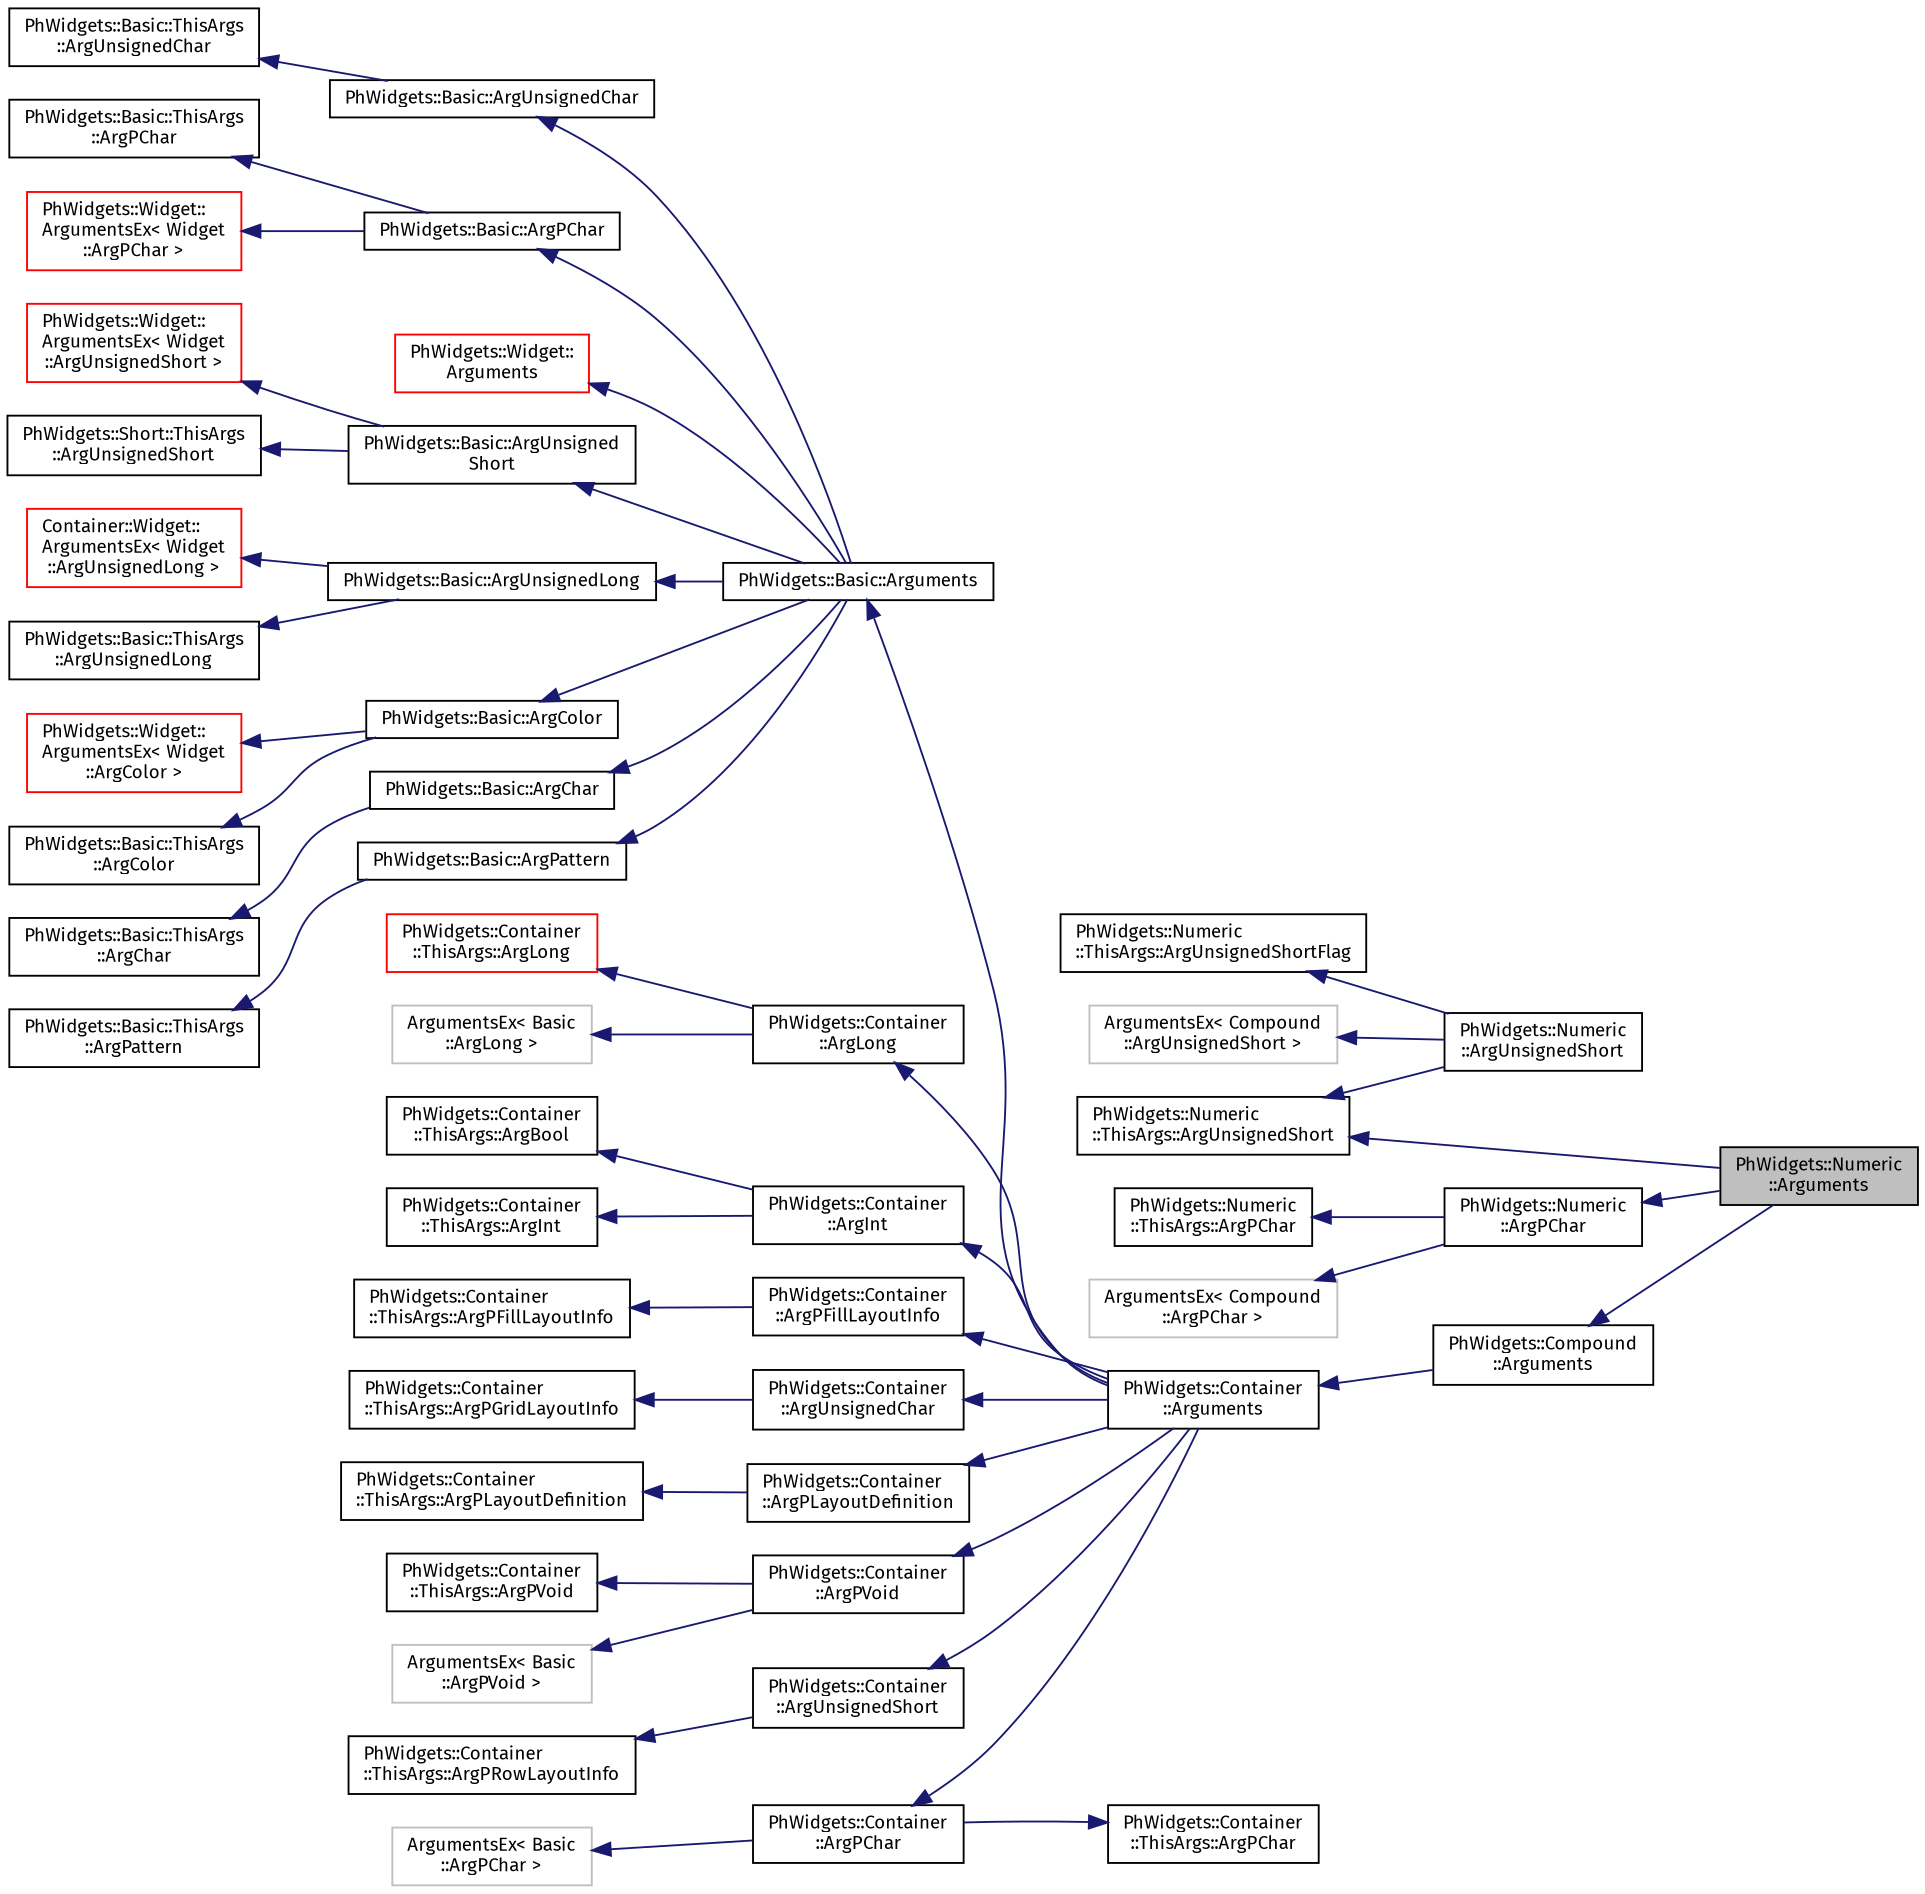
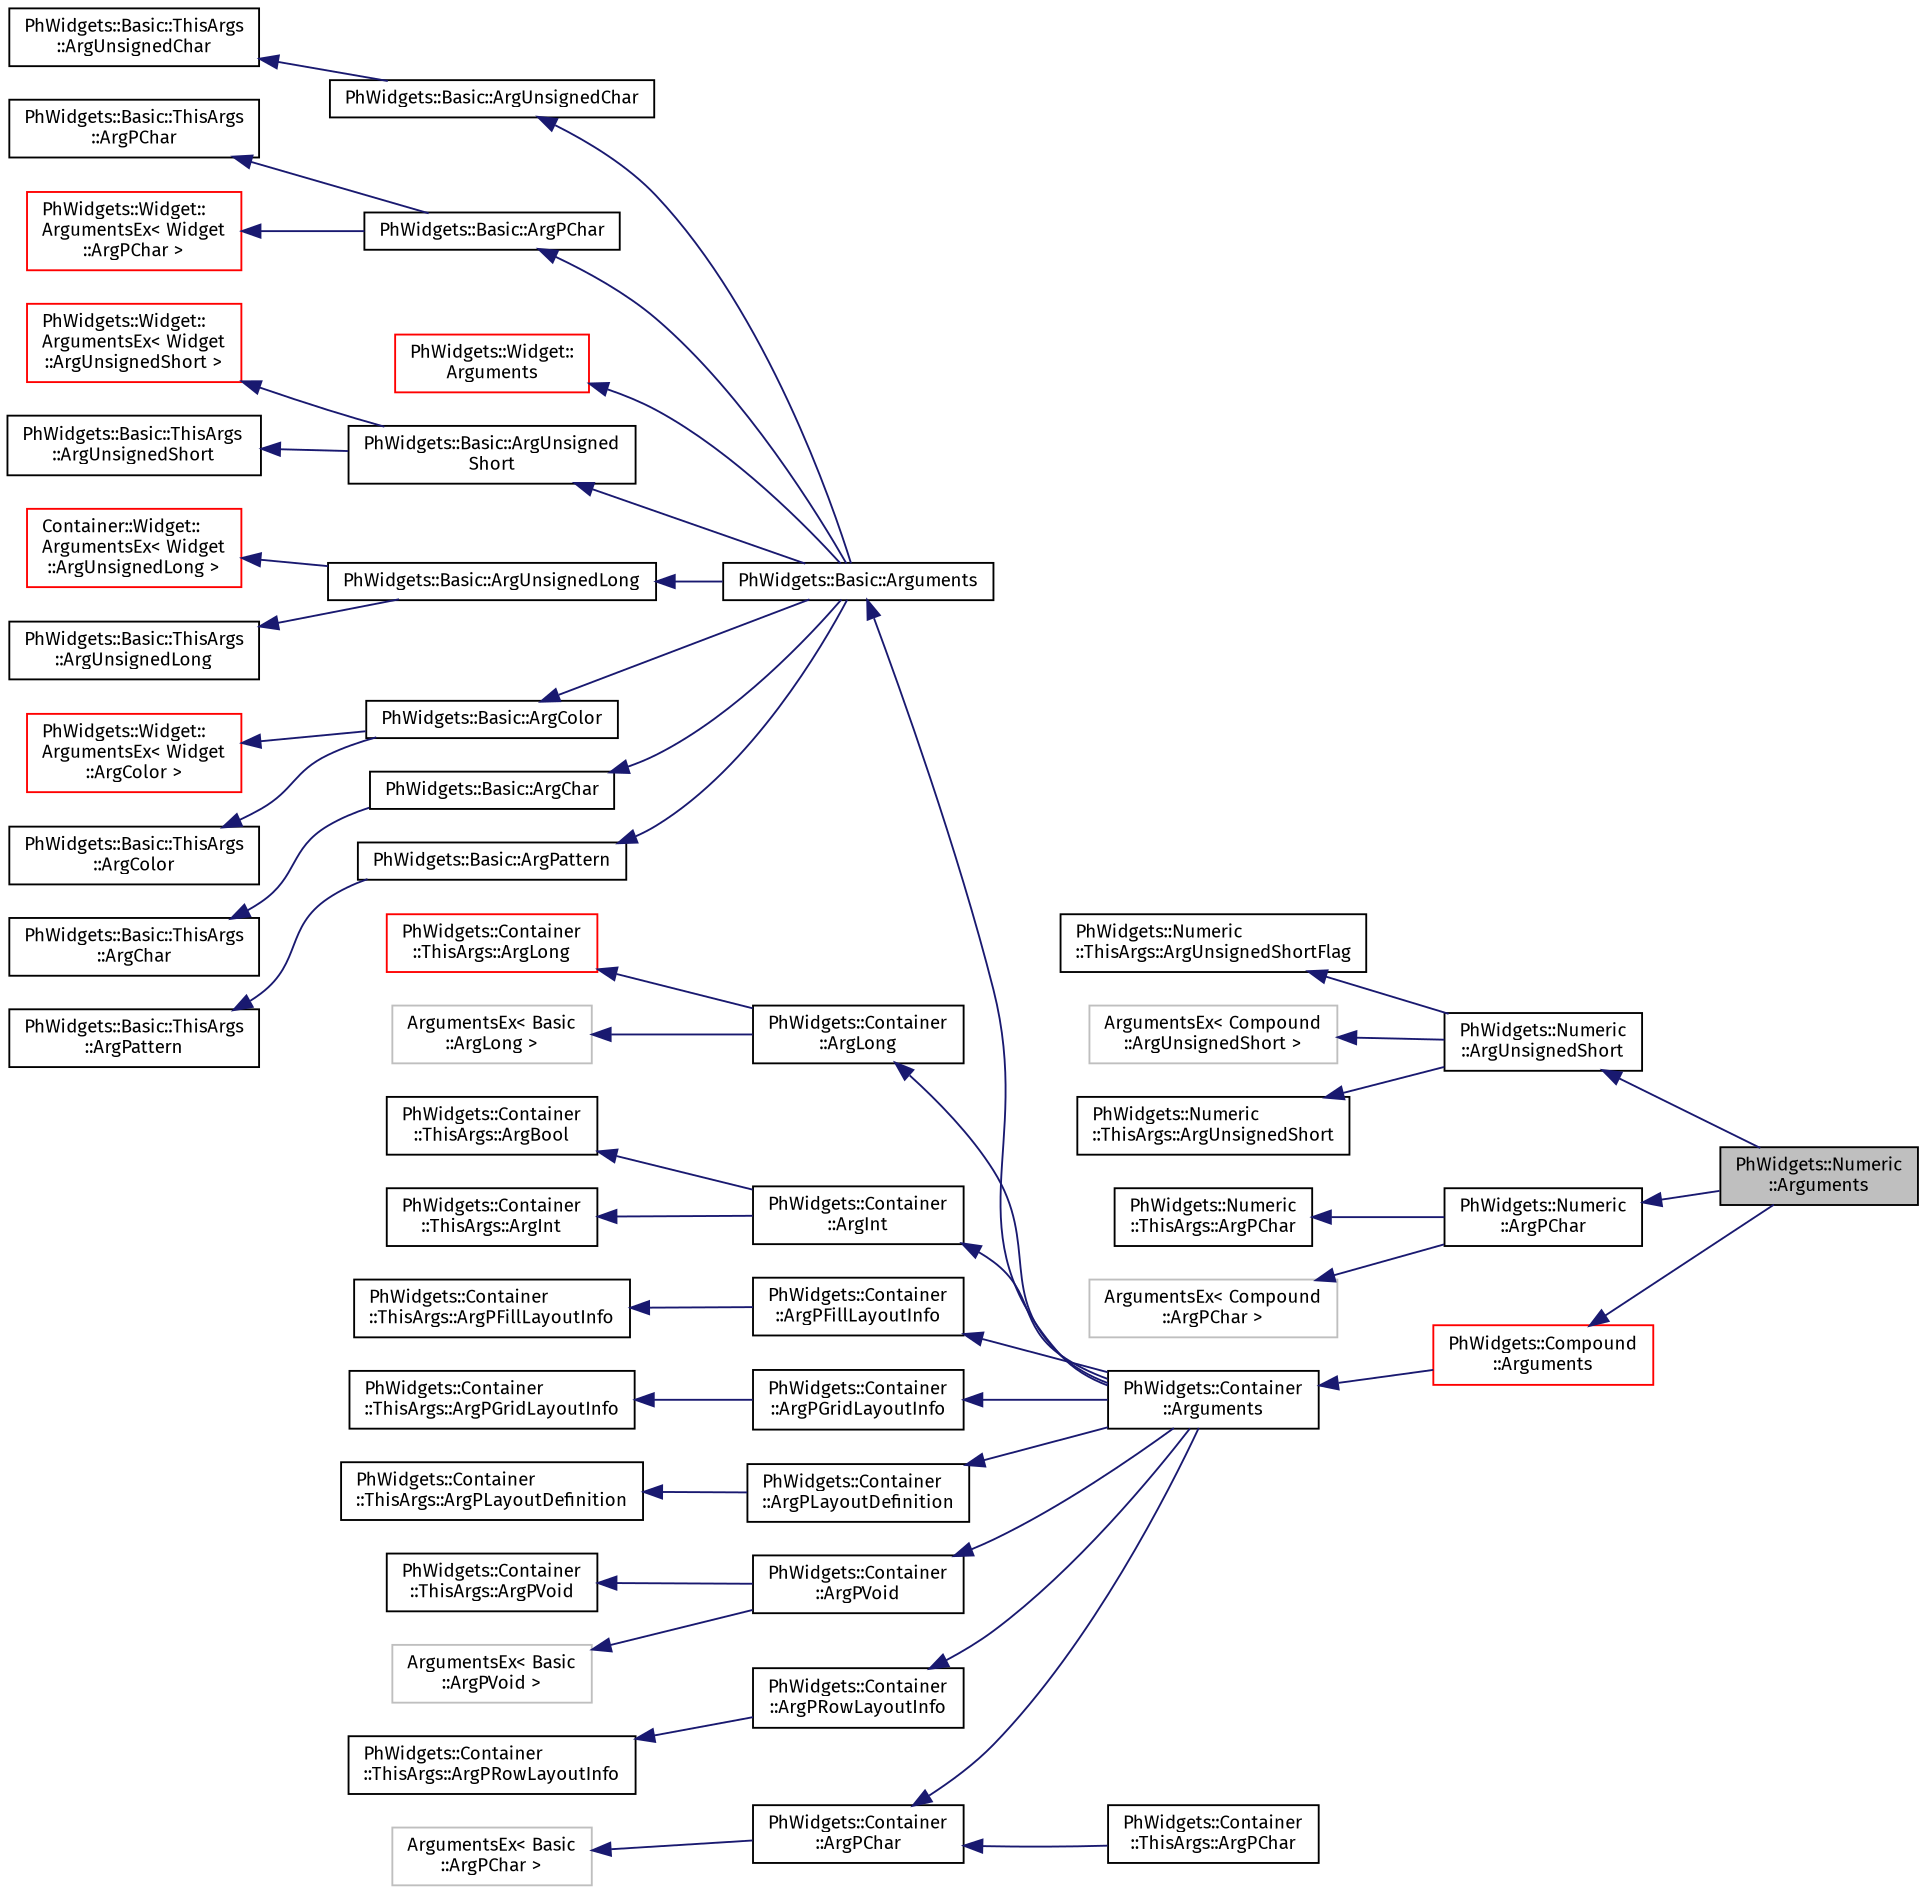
node "PhWidgets::Short::ThisArgs ::ArgUnsignedShort": label "PhWidgets::Short::ThisArgs ::ArgUnsignedShort" -> "PhWidgets::Basic::ThisArgs ::ArgUnsignedShort"
edge "PhWidgets::Numeric ::Arguments" -> "PhWidgets::Numeric ::ThisArgs::ArgUnsignedShort": now "PhWidgets::Numeric ::Arguments" -> "PhWidgets::Numeric ::ArgUnsignedShort"
node "PhWidgets::Compound ::Arguments": color black -> red
node "PhWidgets::Container ::ArgUnsignedChar": label "PhWidgets::Container ::ArgUnsignedChar" -> "PhWidgets::Container ::ArgPGridLayoutInfo"
node "PhWidgets::Container ::ArgUnsignedShort": label "PhWidgets::Container ::ArgUnsignedShort" -> "PhWidgets::Container ::ArgPRowLayoutInfo"
edge "PhWidgets::Container ::ArgPChar" -> "PhWidgets::Container ::ThisArgs::ArgPChar": reversed
